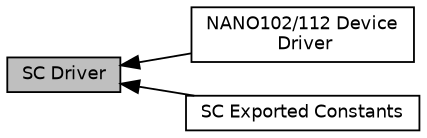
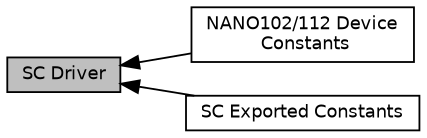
node "NANO102/112 Device Driver": label "NANO102/112 Device Driver" -> "NANO102/112 Device Constants"
